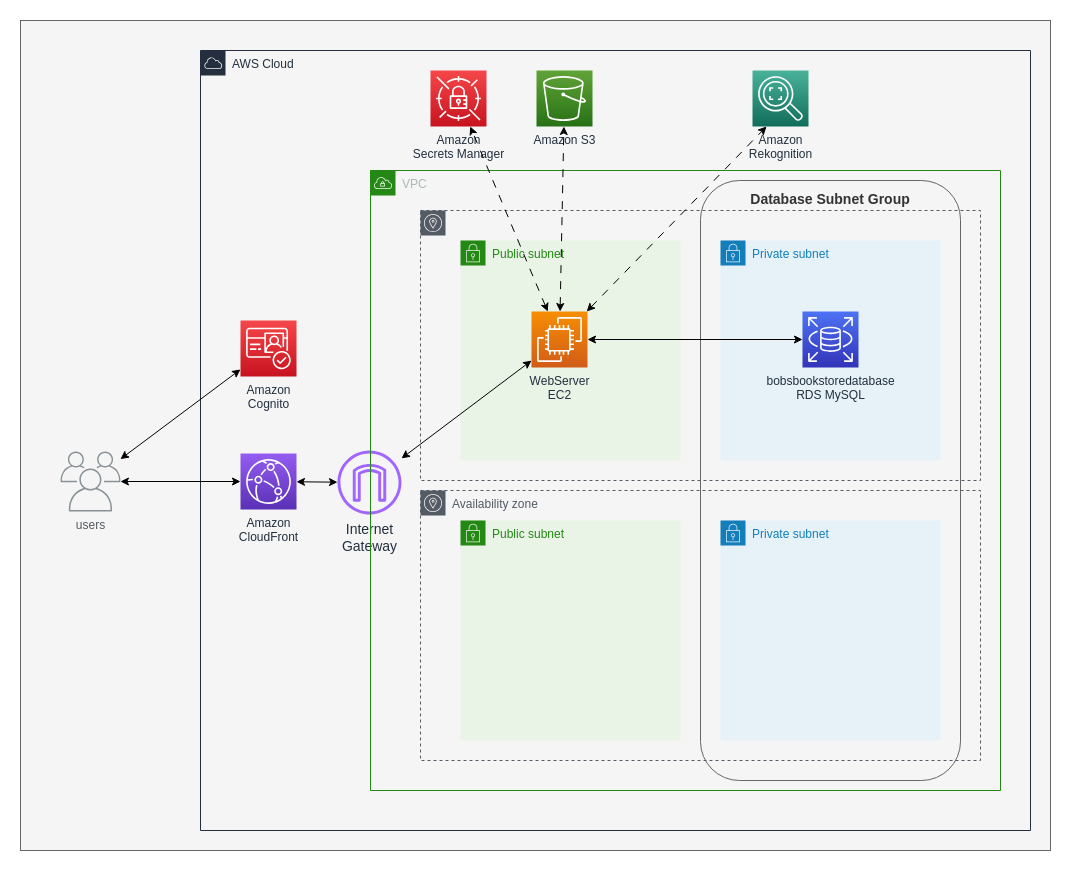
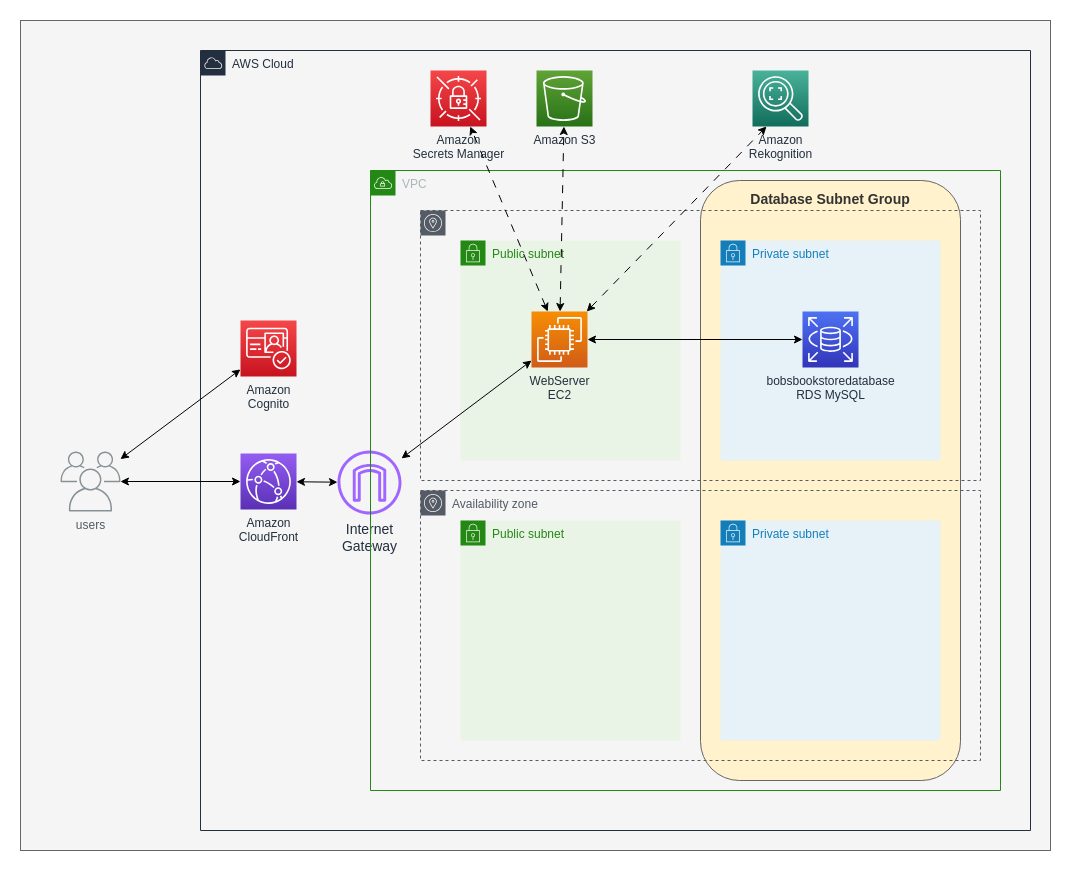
node "Database Subnet Group": fillcolor #f5f5f5 -> #fff2cc
